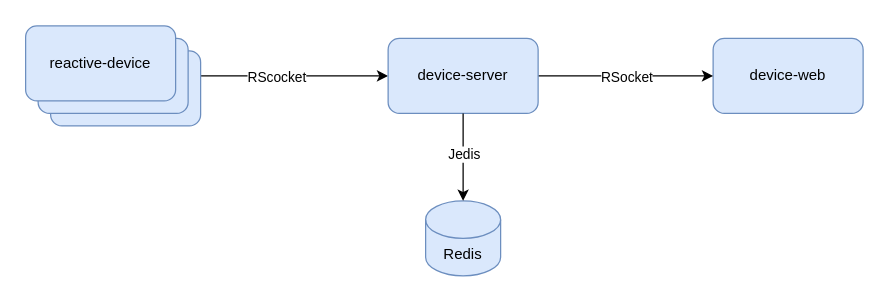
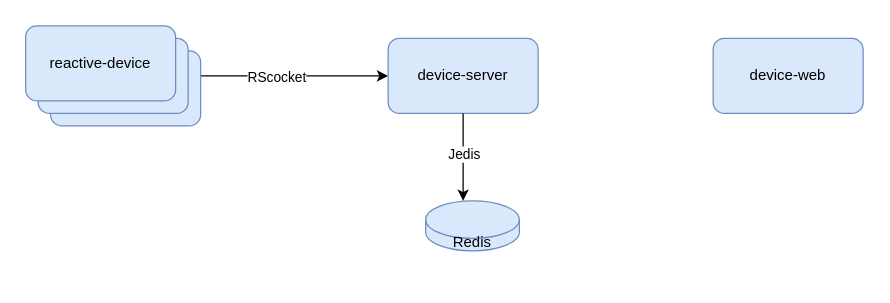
edge "device-server" -> "device-web": removed, label "RSocket"
node "Redis": size 75x75 -> 94x50
